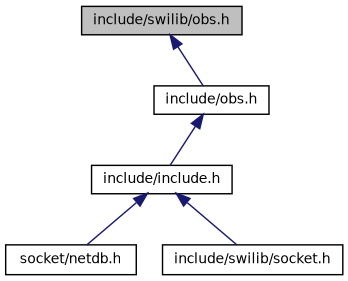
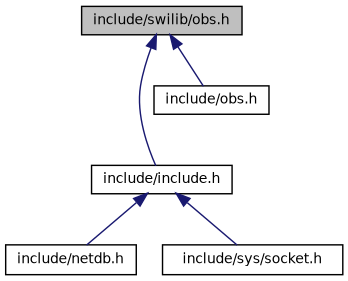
edge "include/include.h" -> "include/obs.h": now "include/include.h" -> "include/swilib/obs.h"
node "socket/netdb.h": label "socket/netdb.h" -> "include/netdb.h"
node "include/swilib/socket.h": label "include/swilib/socket.h" -> "include/sys/socket.h"
